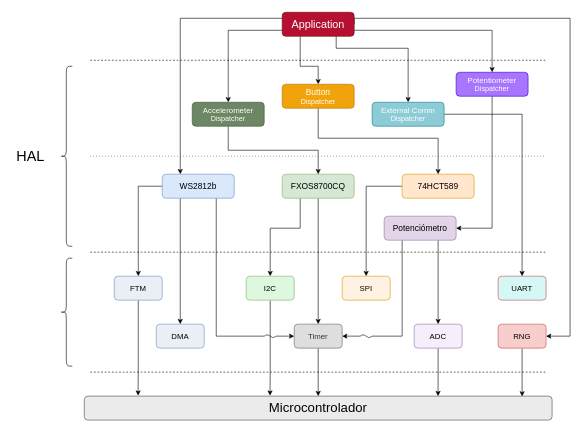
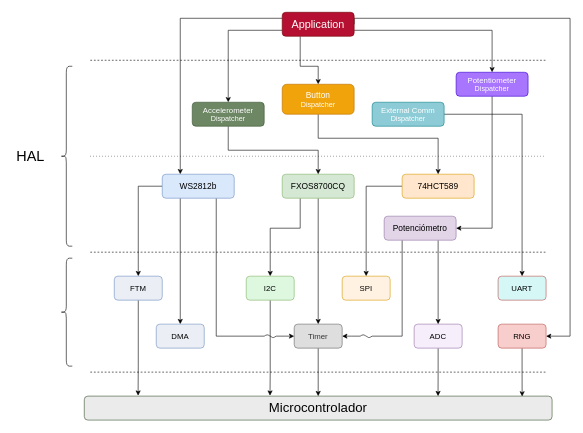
edge "Application" -> "External Comm Dispatcher": removed
node "Button Dispatcher": size 72x24 -> 72x30
